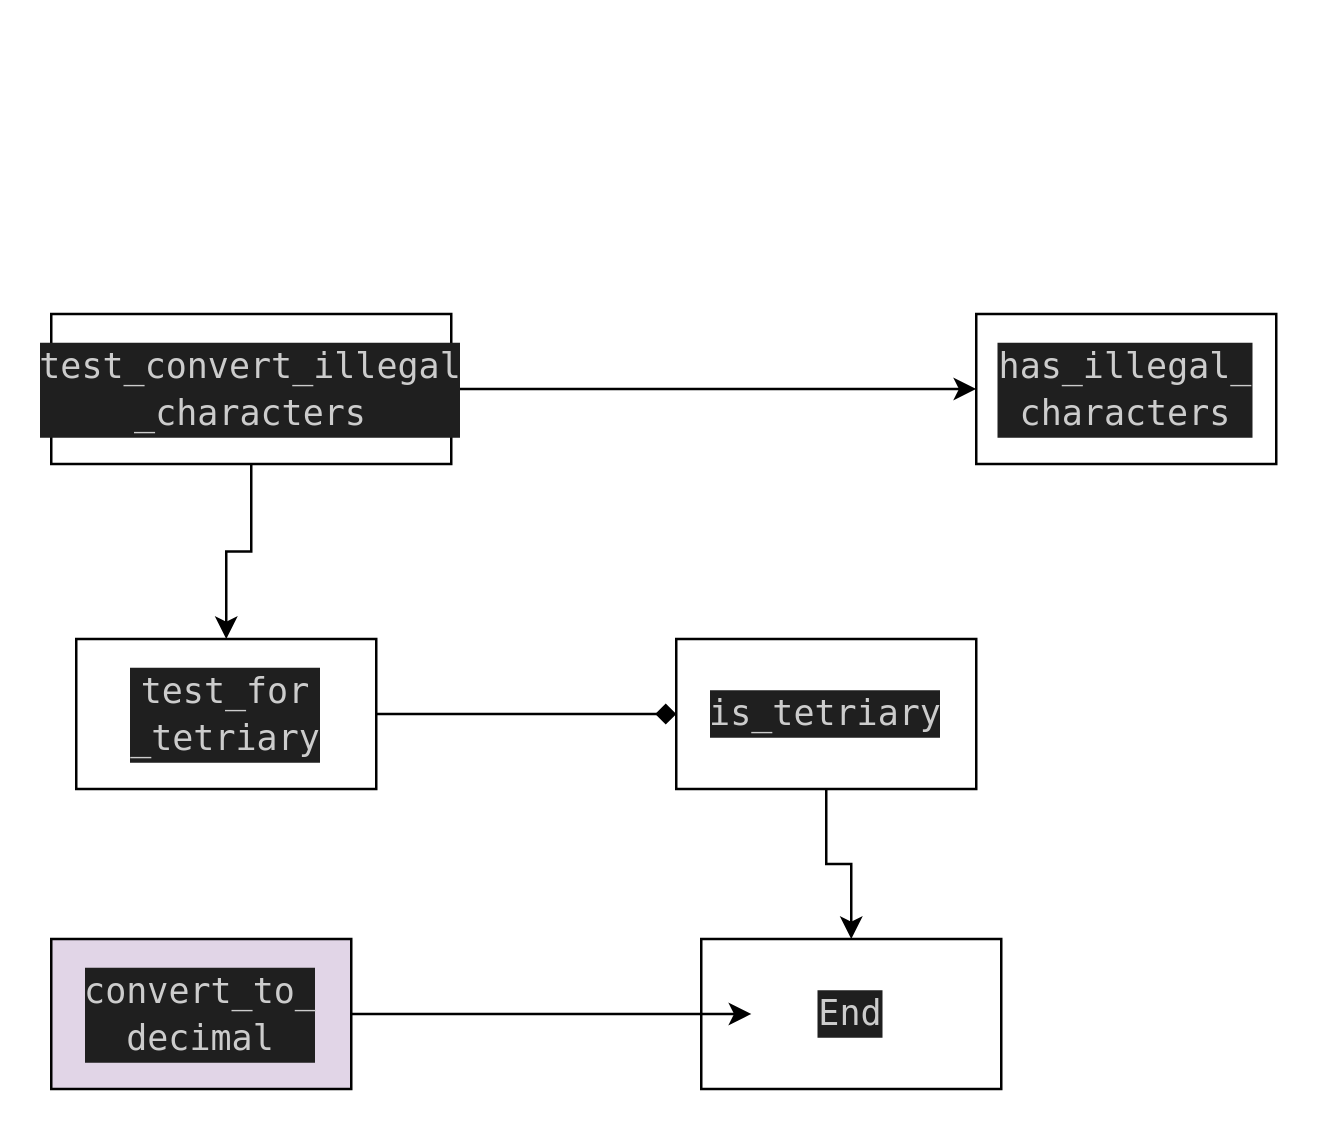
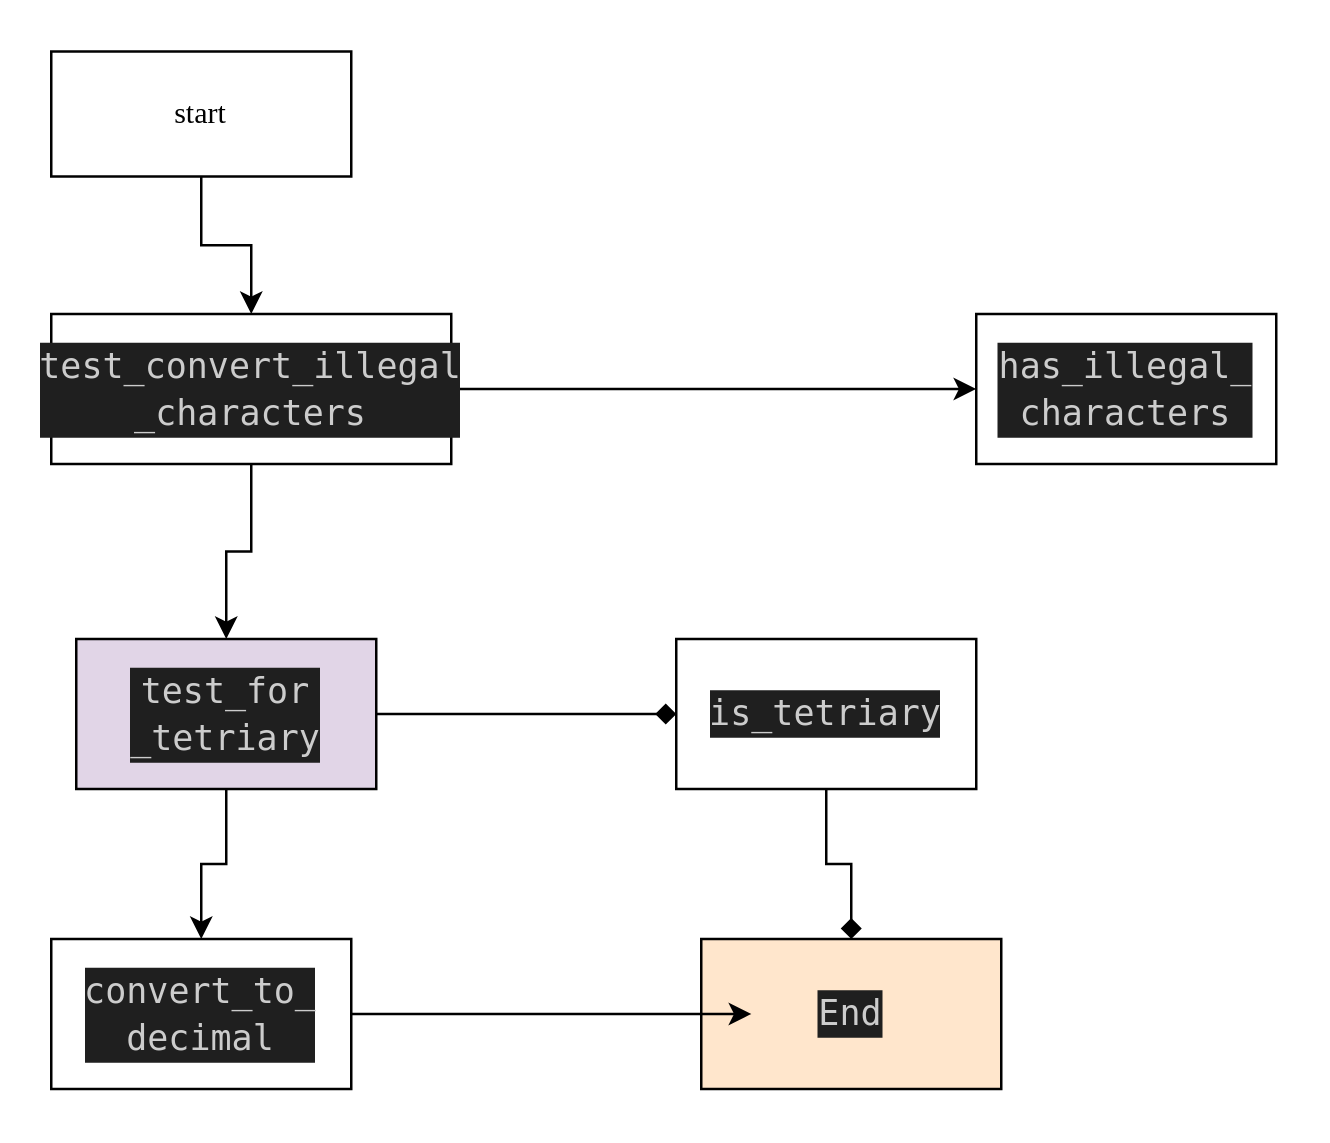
node "start": added
edge "start" -> "test_convert_illegal _characters": added
node "test_for _tetriary": fillcolor #ffffff -> #e1d5e7
edge "test_for _tetriary" -> "convert_to_ decimal": added
edge "is_tetriary" -> "End": arrowhead classic -> diamond
node "convert_to_ decimal": fillcolor #e1d5e7 -> #ffffff
node "End": fillcolor #ffffff -> #ffe6cc
